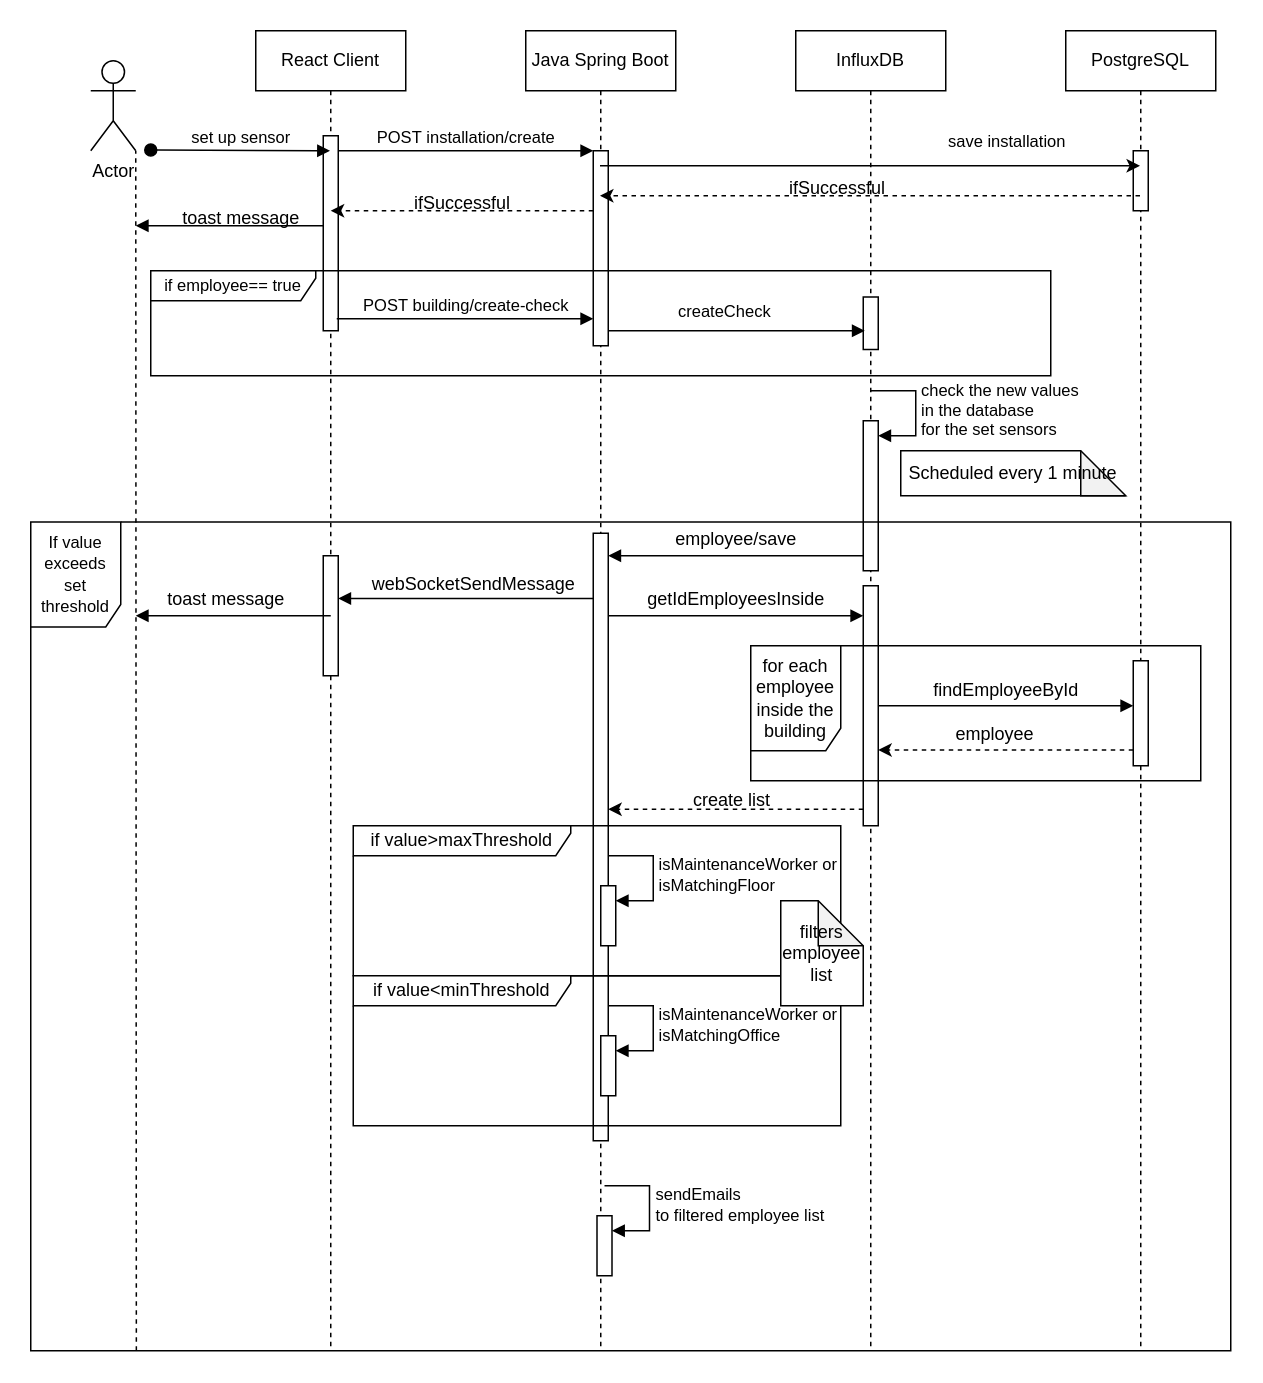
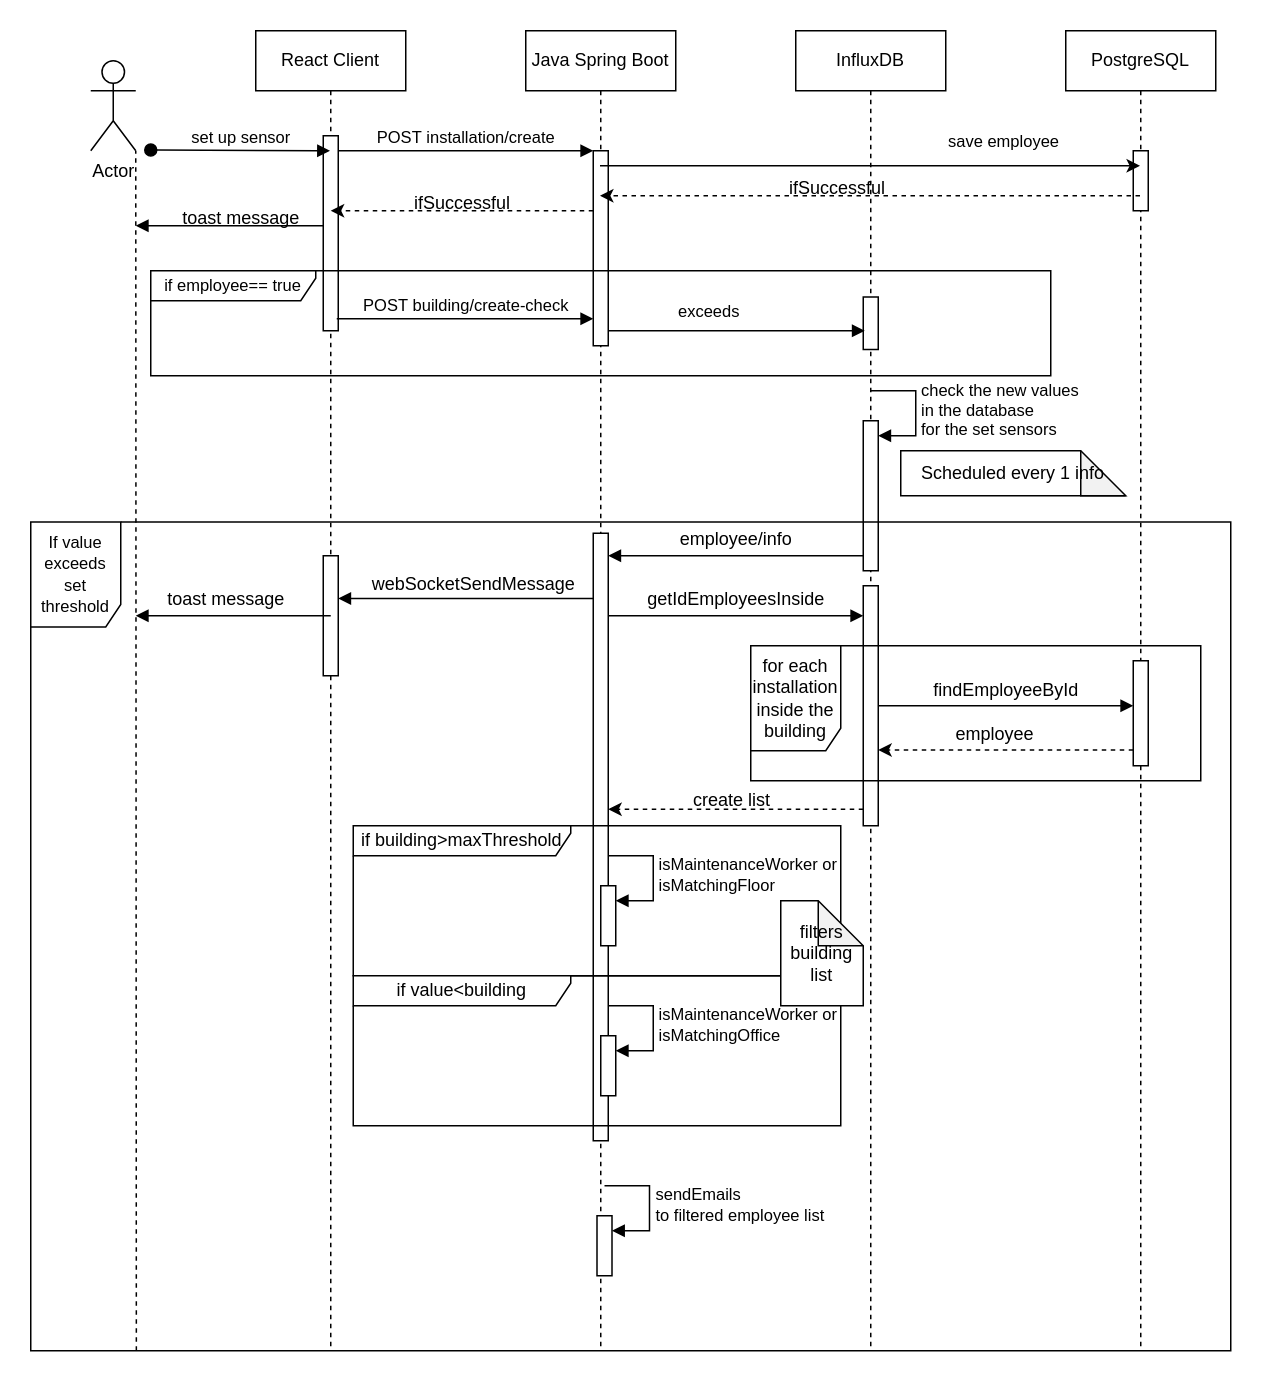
node "save installation": label "save installation" -> "save employee"
node "createCheck": label "createCheck" -> "exceeds"
node "Scheduled every 1 minute": label "Scheduled every 1 minute" -> "Scheduled every 1 info"
node "employee/save": label "employee/save" -> "employee/info"
node "for each employee inside the building": label "for each employee inside the building" -> "for each installation inside the building"
node "if value>maxThreshold": label "if value>maxThreshold" -> "if building>maxThreshold"
node "filters employee list": label "filters employee list" -> "filters building list"
node "if value<minThreshold": label "if value<minThreshold" -> "if value<building"
